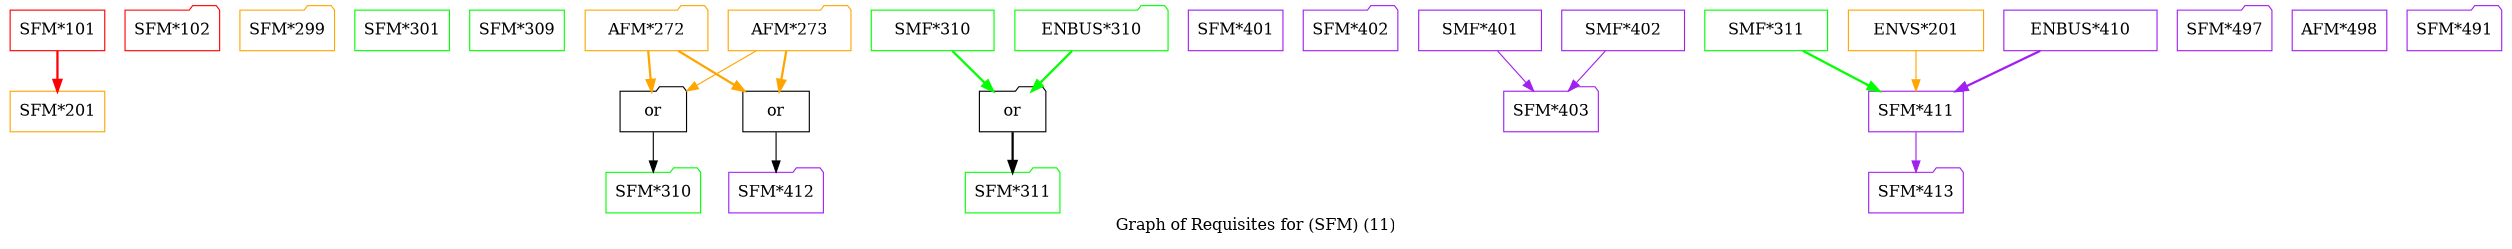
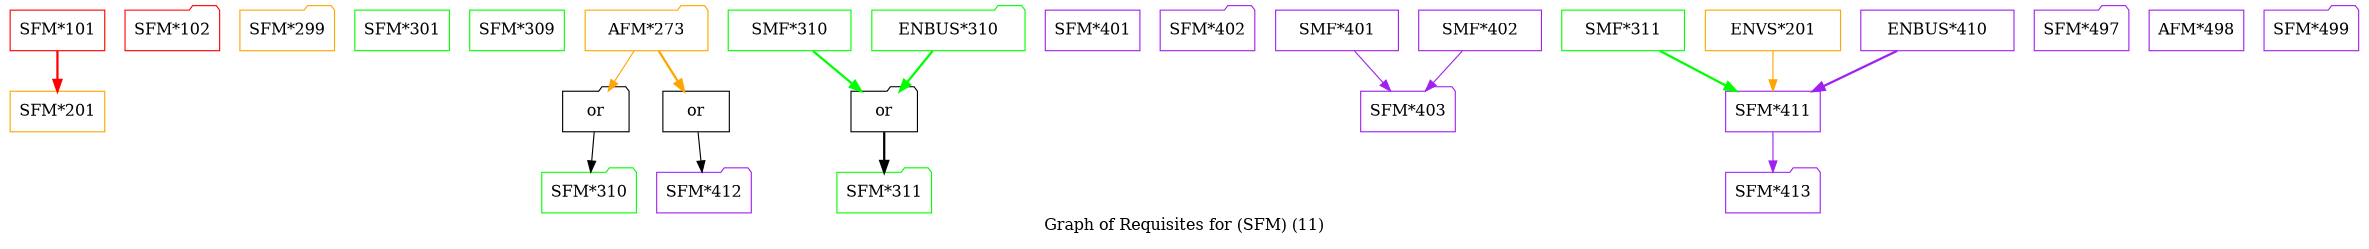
node "AFM*272": removed
node "SFM*491": label "SFM*491" -> "SFM*499"
